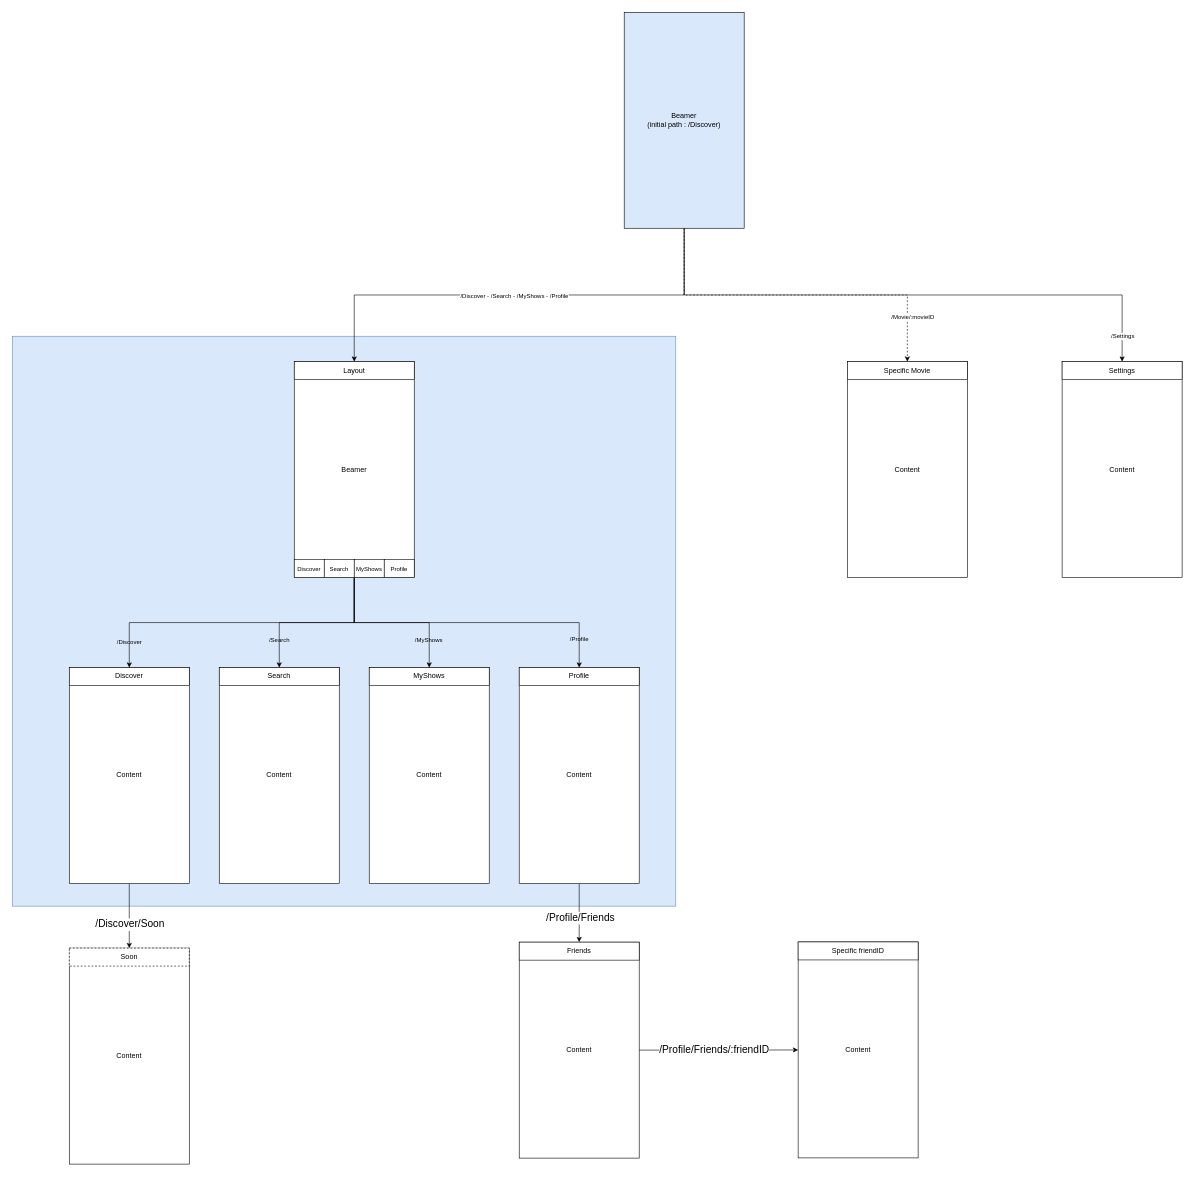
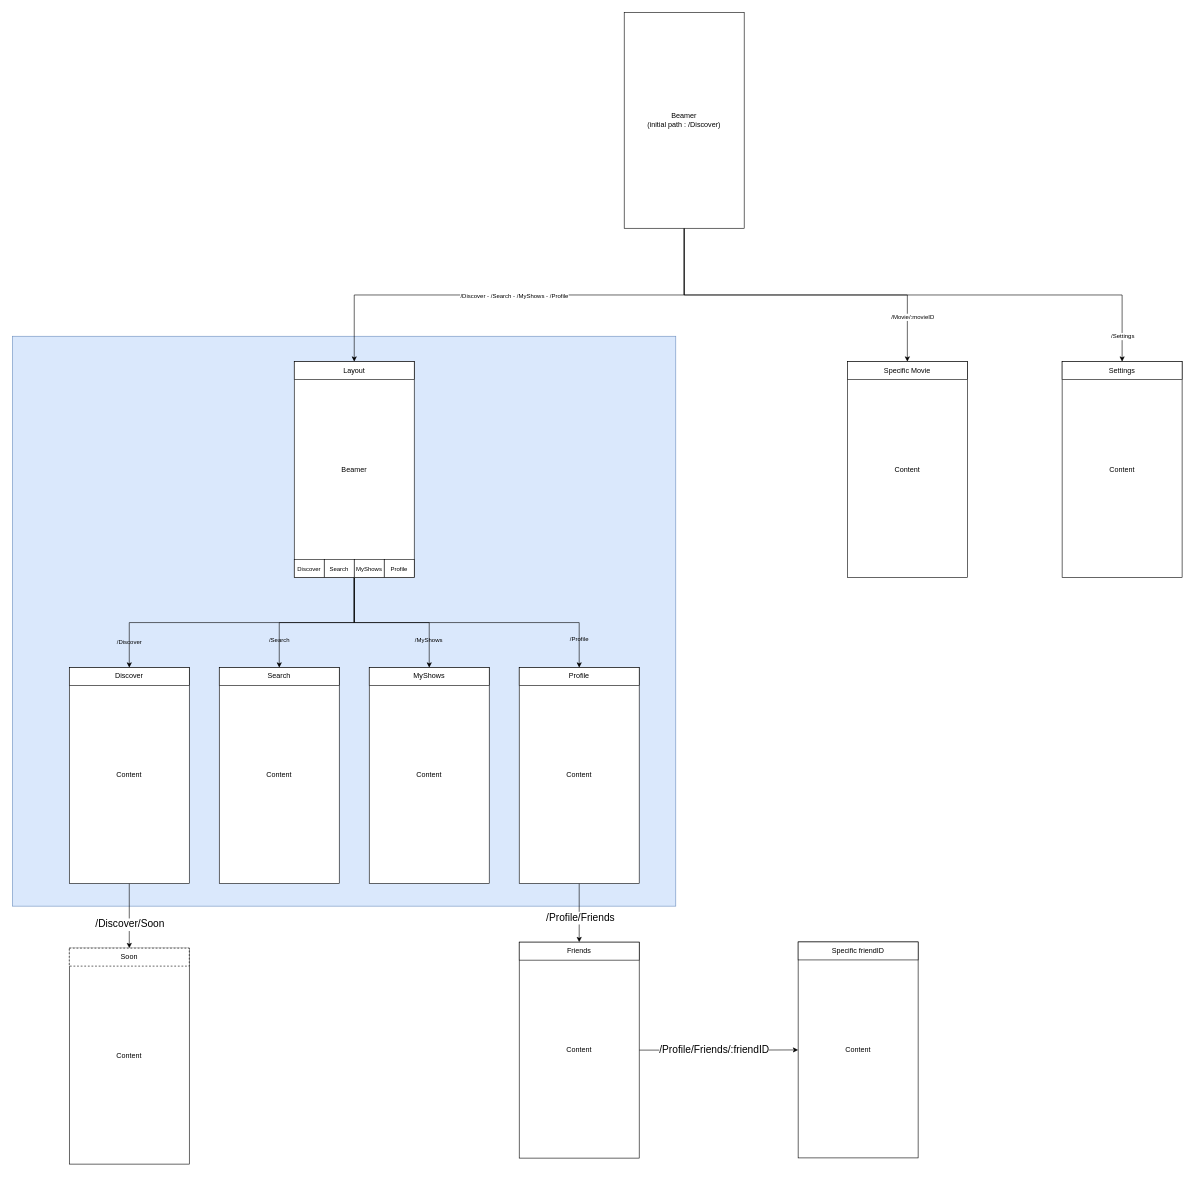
node "Beamer (initial path : /Discover)": fillcolor #dae8fc -> #ffffff
edge "Beamer (initial path : /Discover)" -> "Specific Movie": style dashed -> solid
